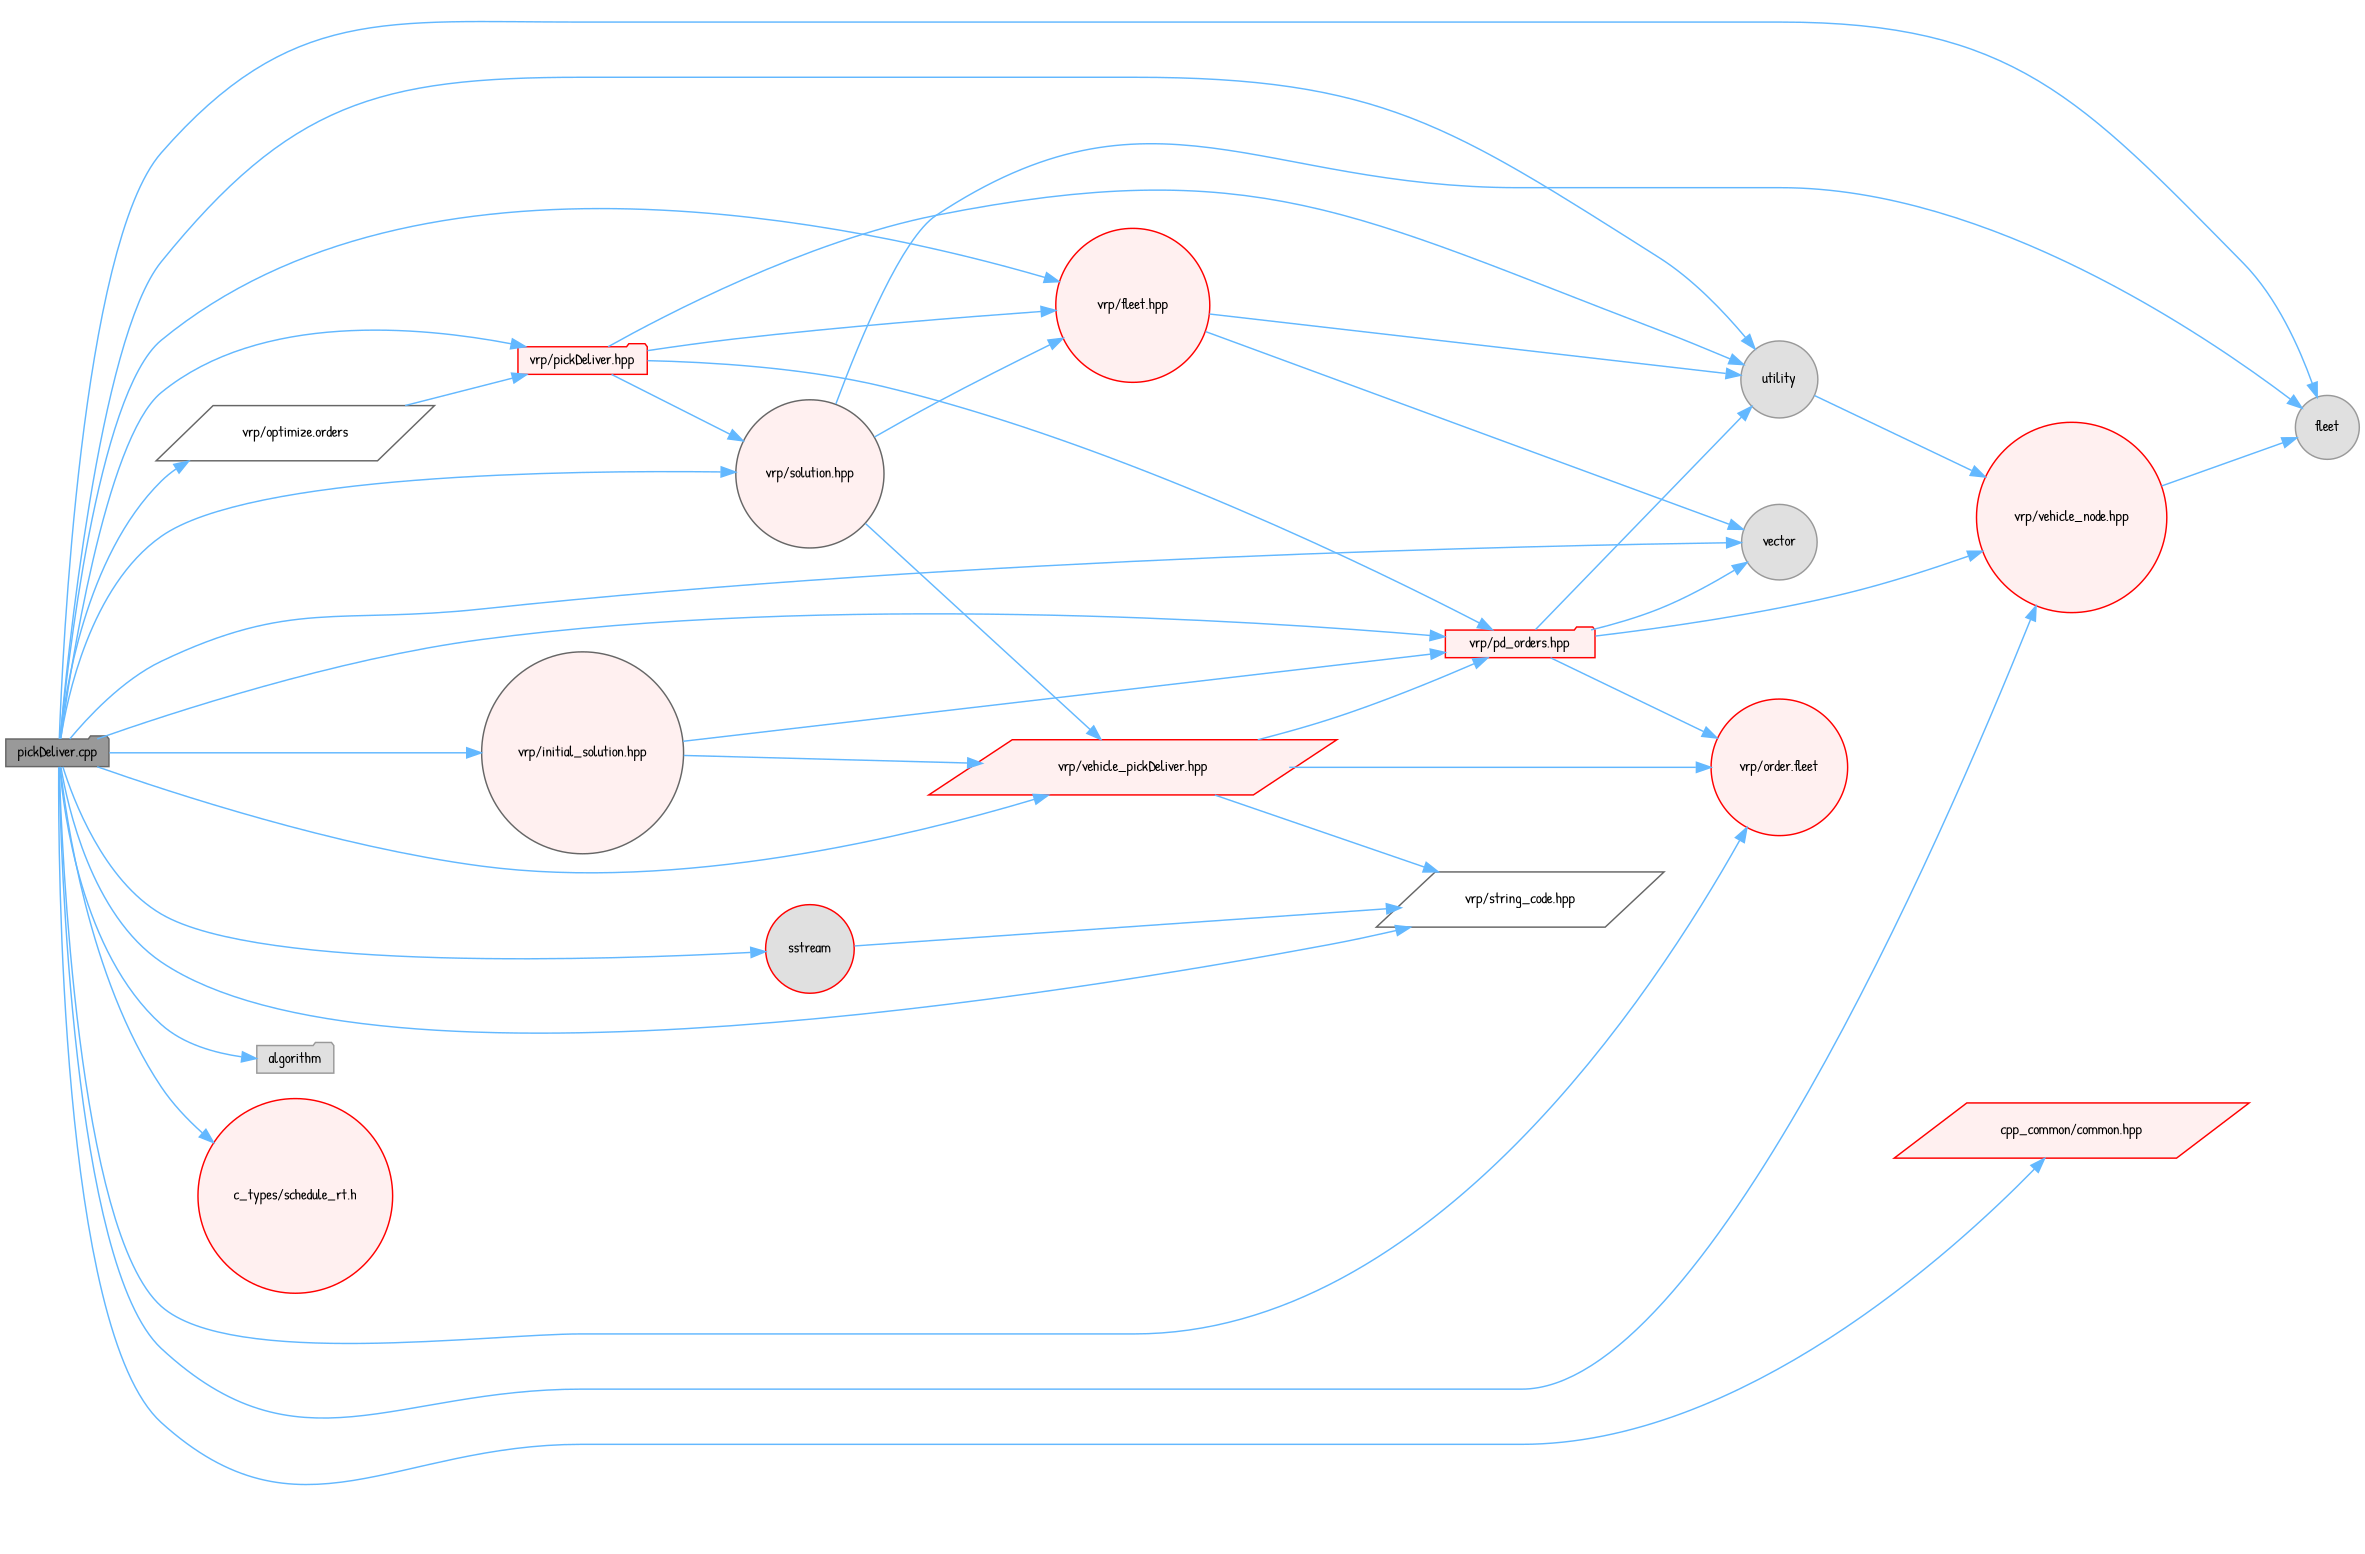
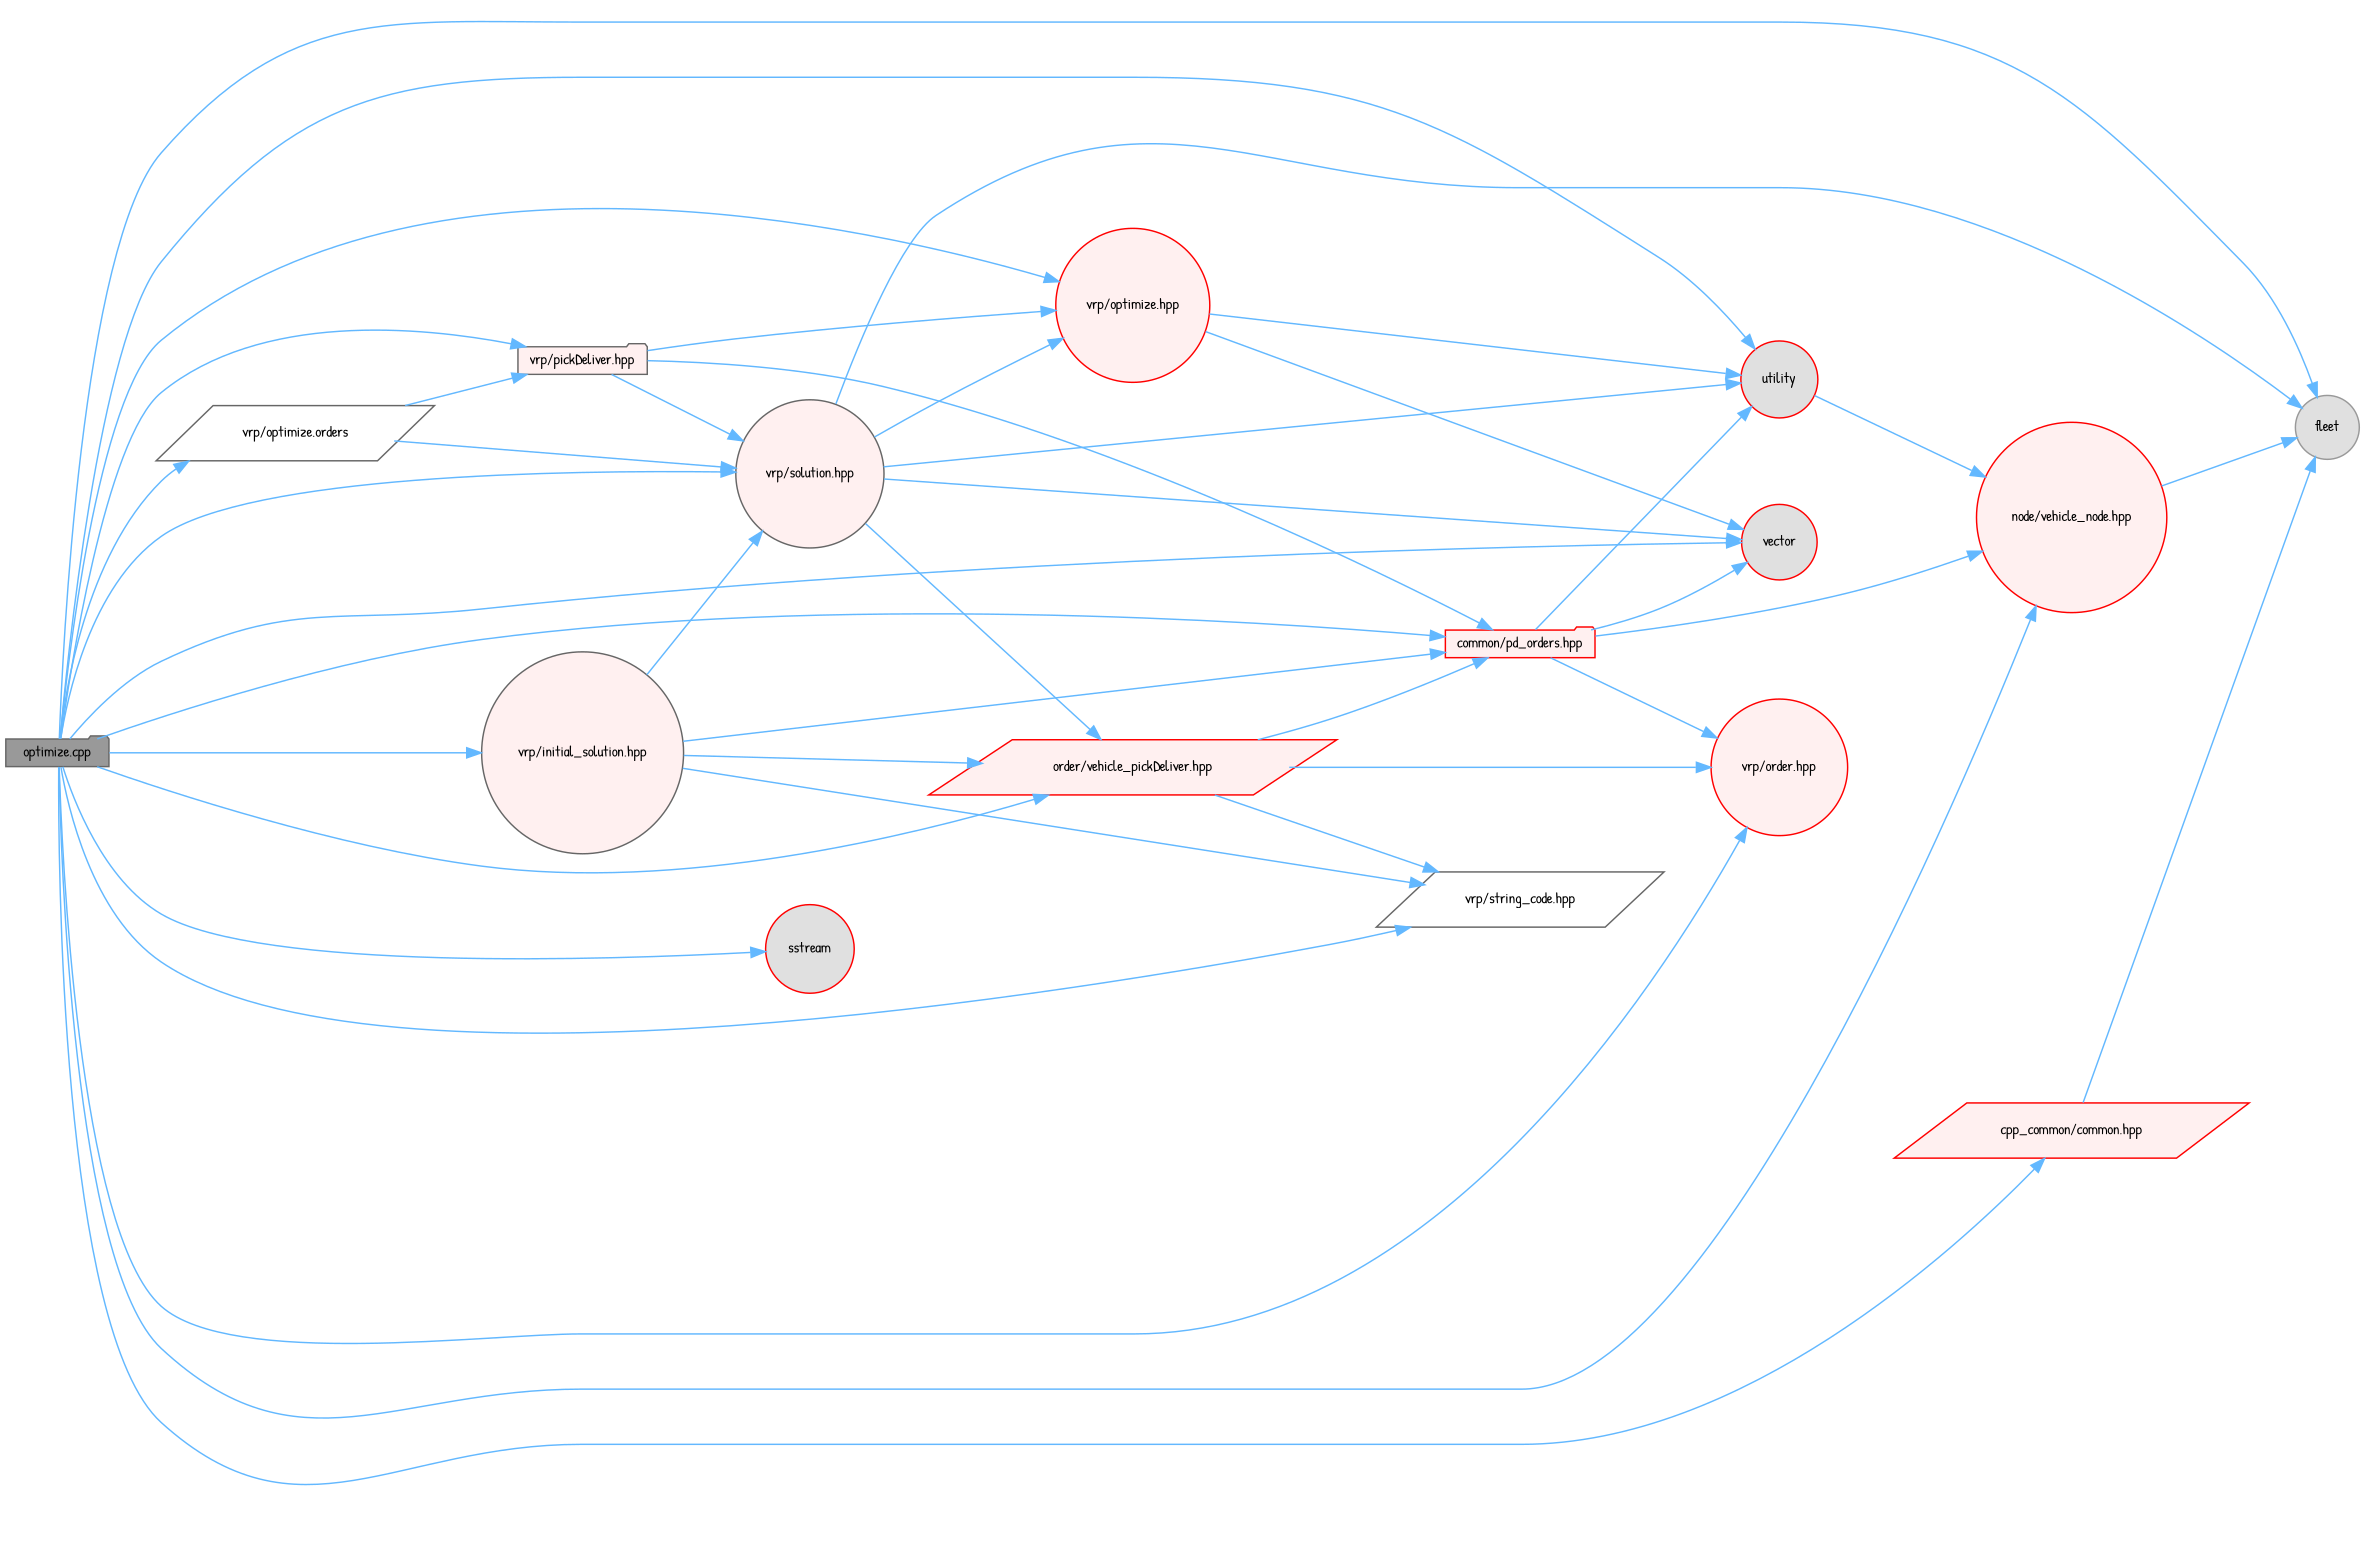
edge "vrp/pickDeliver.hpp" -> "utility": now "vrp/solution.hpp" -> "utility"
node "vrp/fleet.hpp": label "vrp/fleet.hpp" -> "vrp/optimize.hpp"
node "vrp/pickDeliver.hpp": color red -> grey40
node "utility": color grey60 -> red
edge "vrp/optimize.orders" -> "vrp/solution.hpp": added
edge "vrp/solution.hpp" -> "vector": added
node "vrp/vehicle_node.hpp": label "vrp/vehicle_node.hpp" -> "node/vehicle_node.hpp"
node "vector": color grey60 -> red
edge "vrp/initial_solution.hpp" -> "vrp/solution.hpp": added
node "vrp/pd_orders.hpp": label "vrp/pd_orders.hpp" -> "common/pd_orders.hpp"
node "pickDeliver.cpp": label "pickDeliver.cpp" -> "optimize.cpp"
node "vrp/vehicle_pickDeliver.hpp": label "vrp/vehicle_pickDeliver.hpp" -> "order/vehicle_pickDeliver.hpp"
node "vrp/order.fleet": label "vrp/order.fleet" -> "vrp/order.hpp"
edge "cpp_common/common.hpp" -> "fleet": added
edge "sstream" -> "vrp/string_code.hpp": now "vrp/initial_solution.hpp" -> "vrp/string_code.hpp"
node "algorithm": removed
node "c_types/schedule_rt.h": removed
